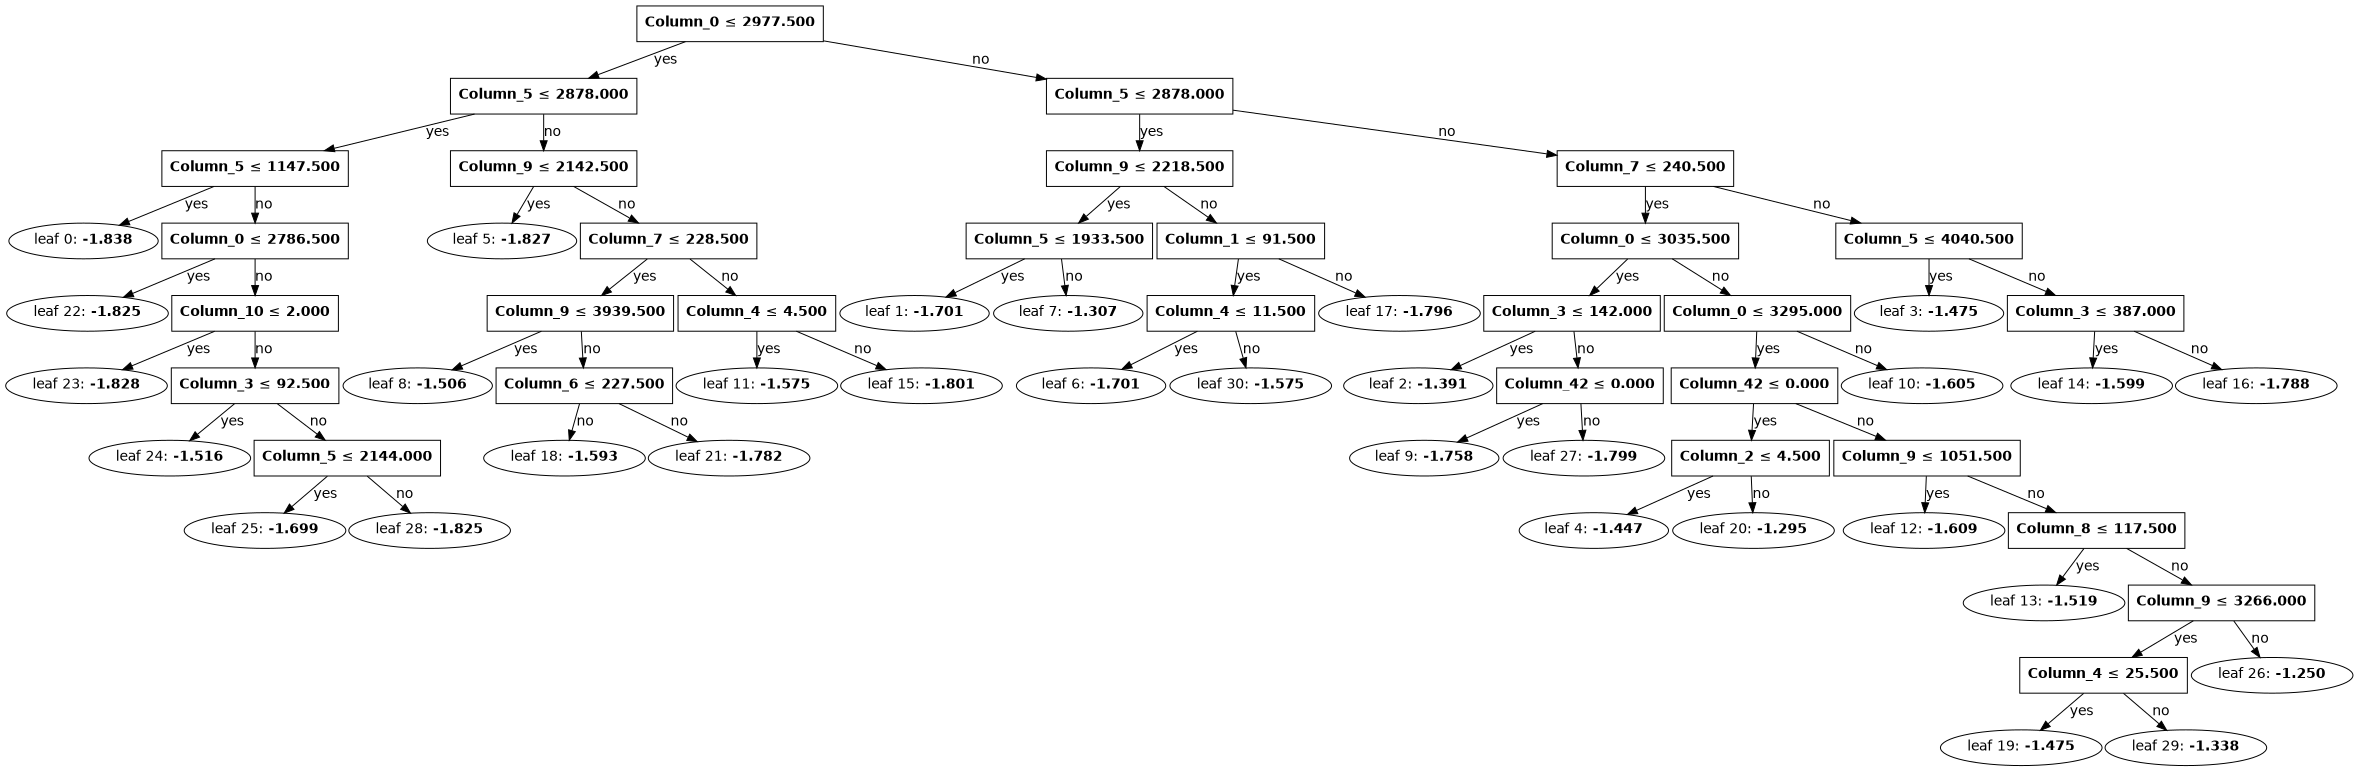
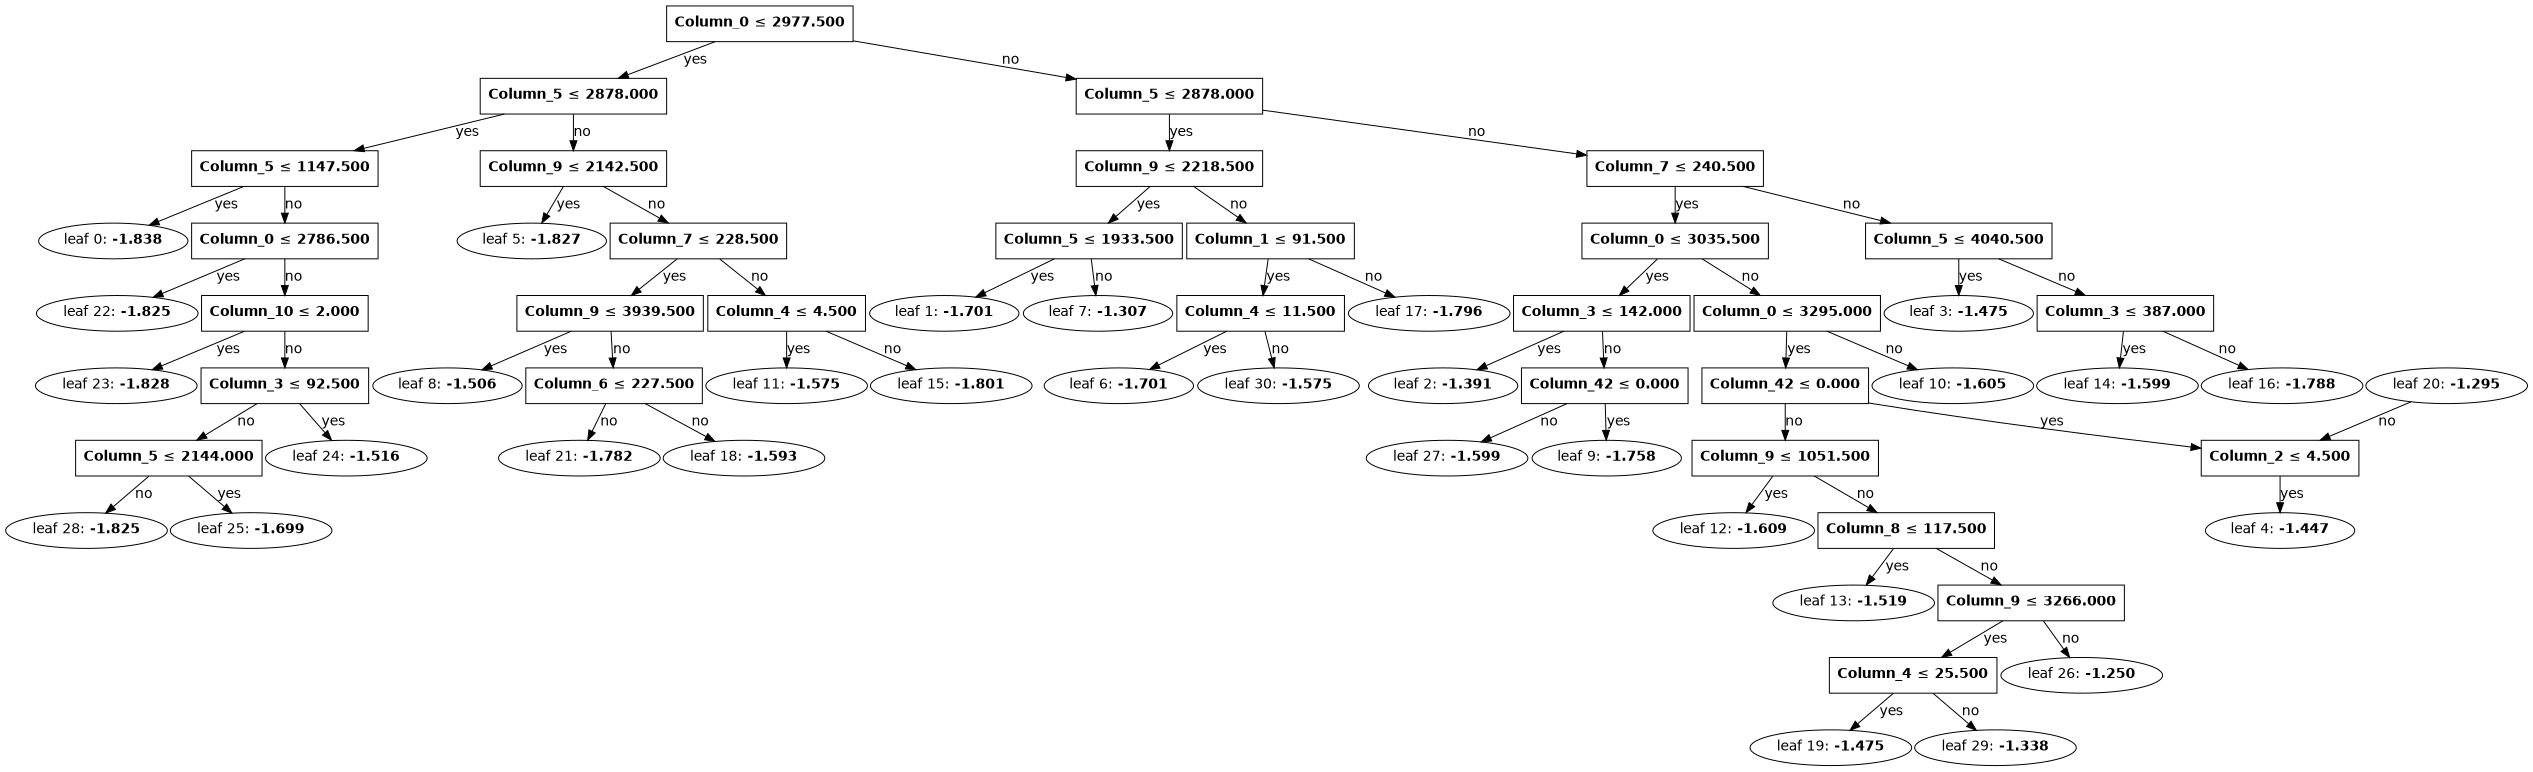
node "leaf 27:": text "-1.799" -> "-1.599"
edge "Column_2" -> "leaf 20:": reversed
